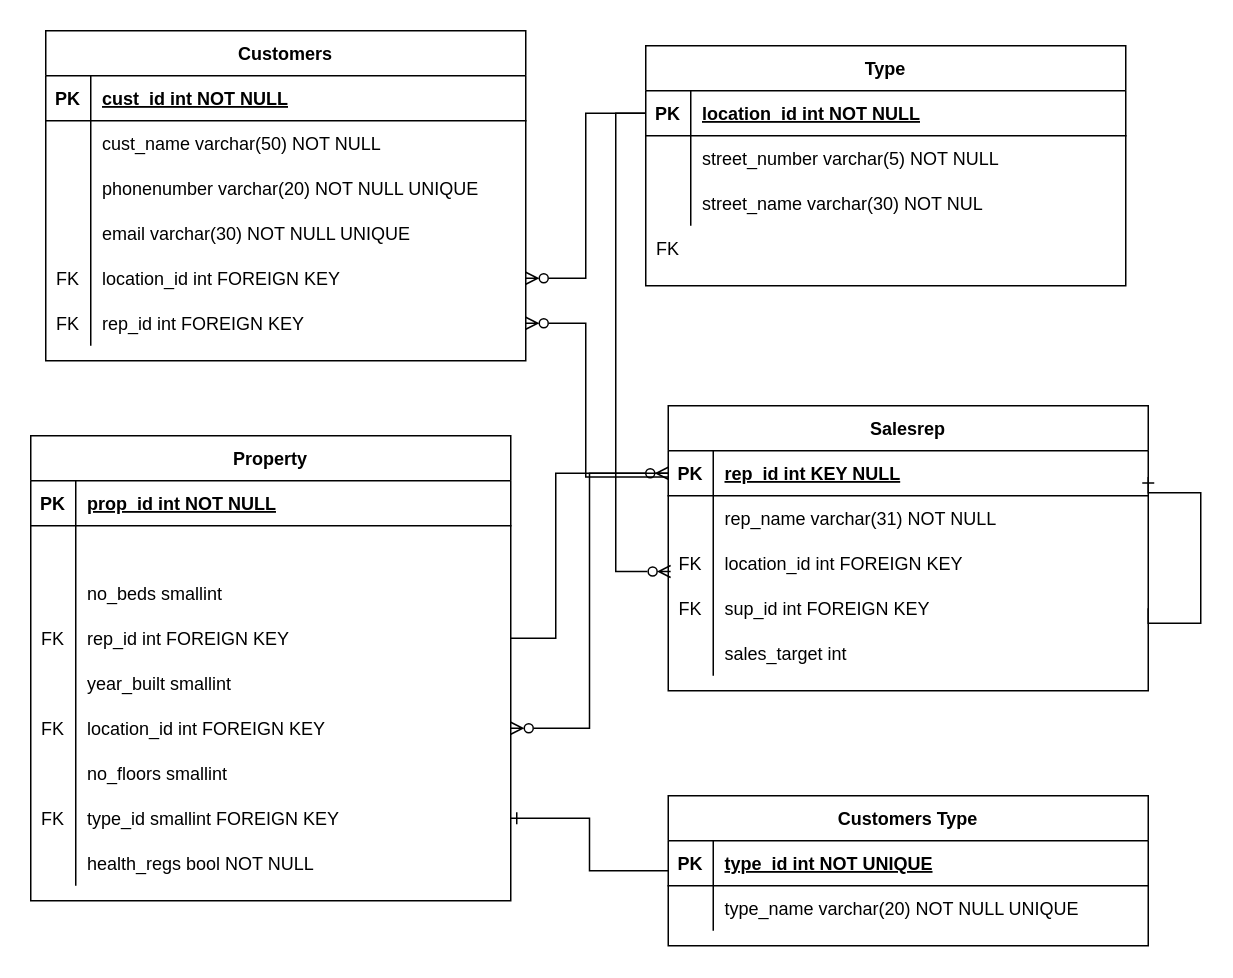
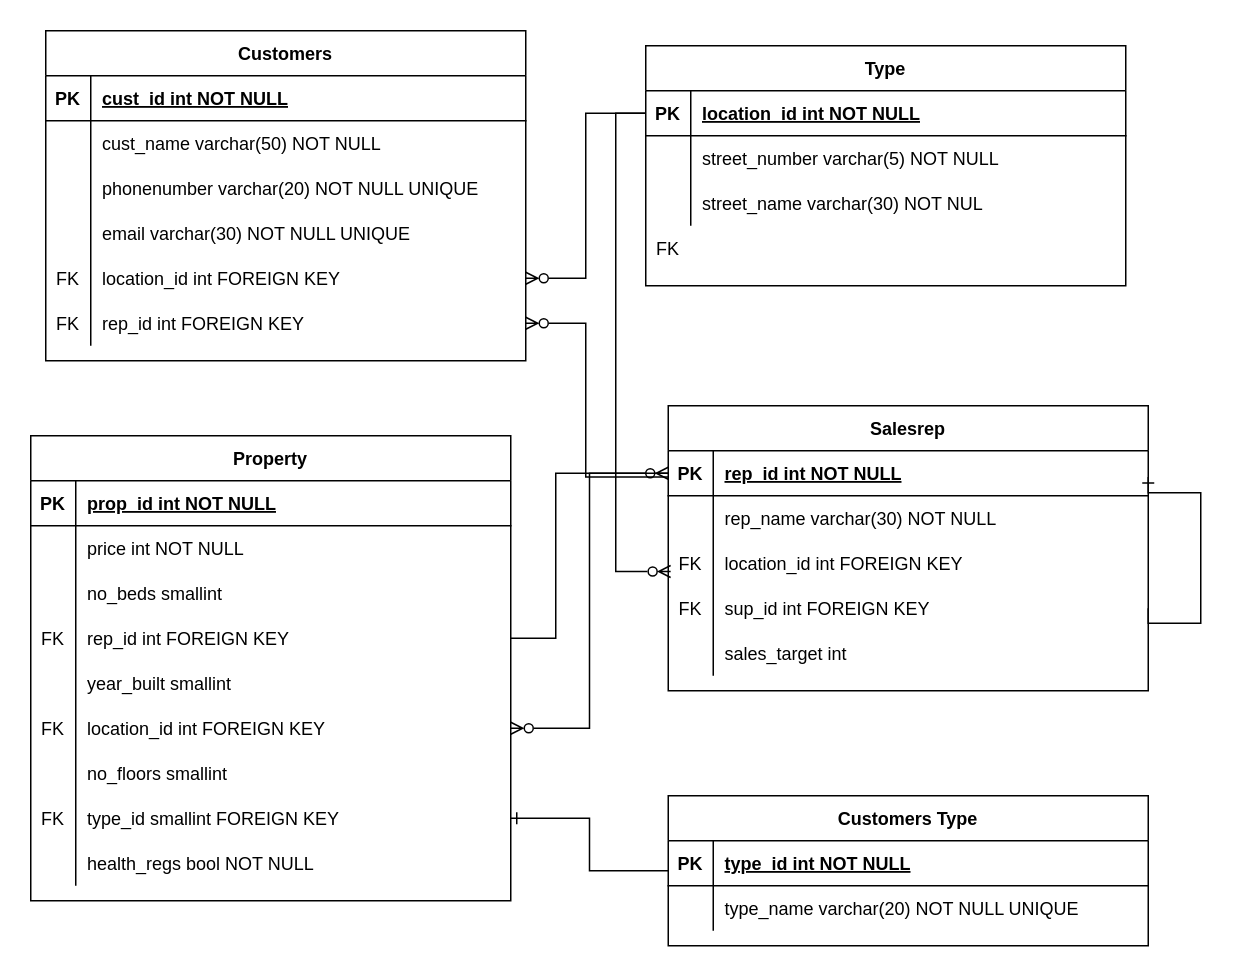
node "rep_id int KEY NULL": label "rep_id int KEY NULL" -> "rep_id int NOT NULL"
node "rep_name varchar(31) NOT NULL": label "rep_name varchar(31) NOT NULL" -> "rep_name varchar(30) NOT NULL"
node "price int NOT NULL": added
node "type_id int NOT UNIQUE": label "type_id int NOT UNIQUE" -> "type_id int NOT NULL"
